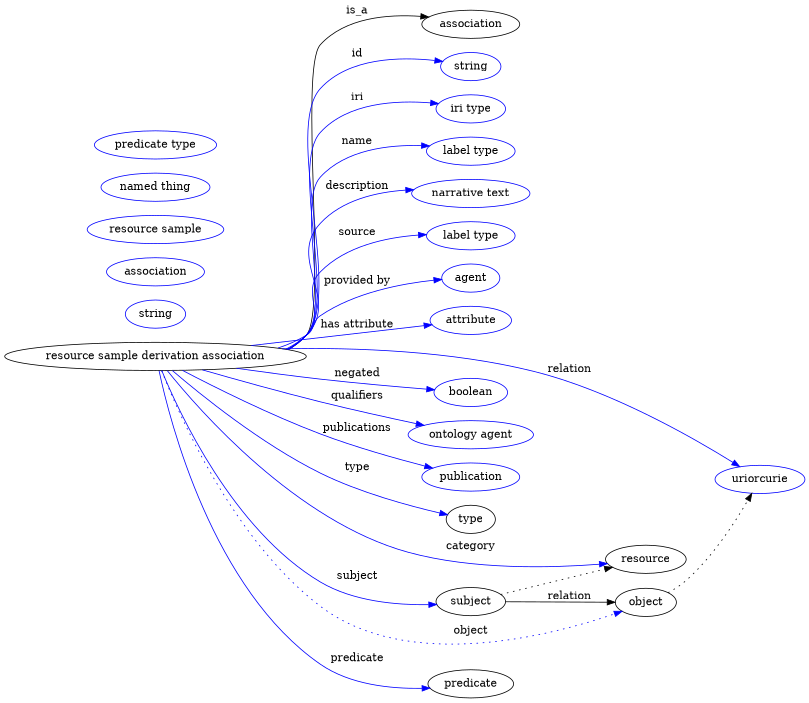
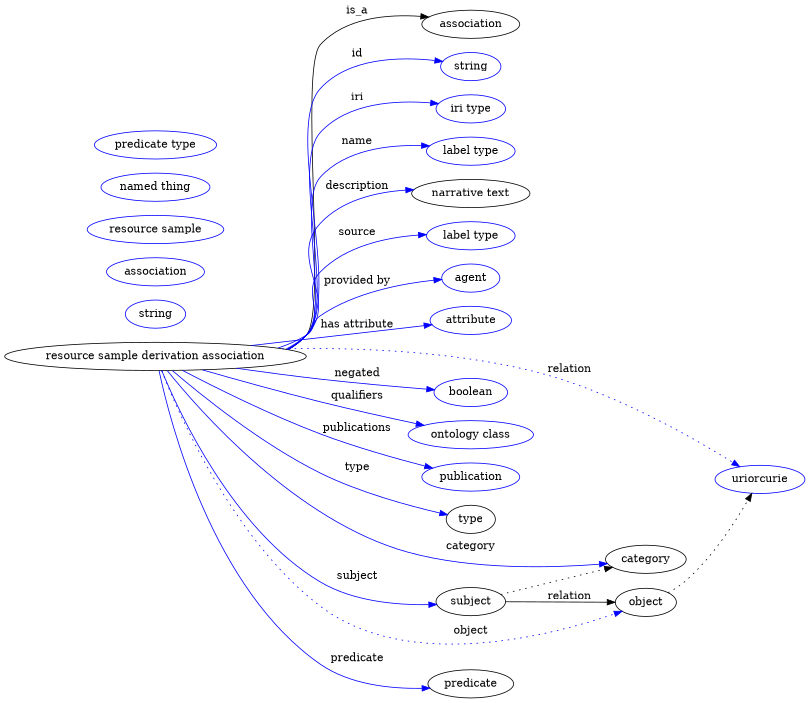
node "narrative text": color blue -> black
edge "resource sample derivation association" -> "uriorcurie": style solid -> dotted
node "ontology agent": label "ontology agent" -> "ontology class"
node "resource": label "resource" -> "category"
